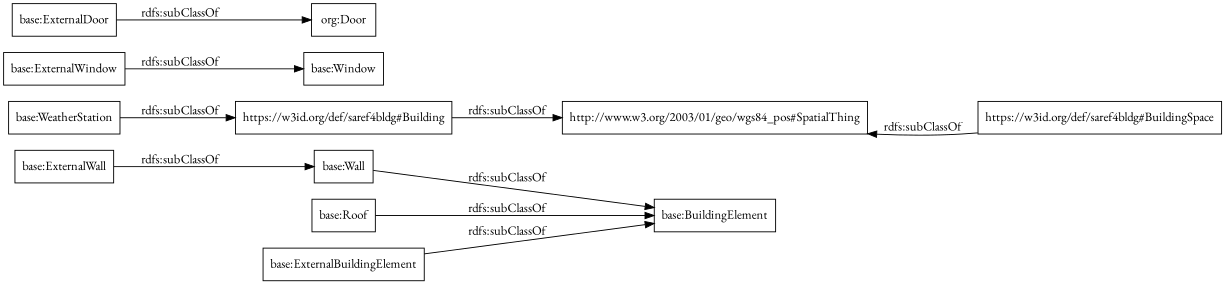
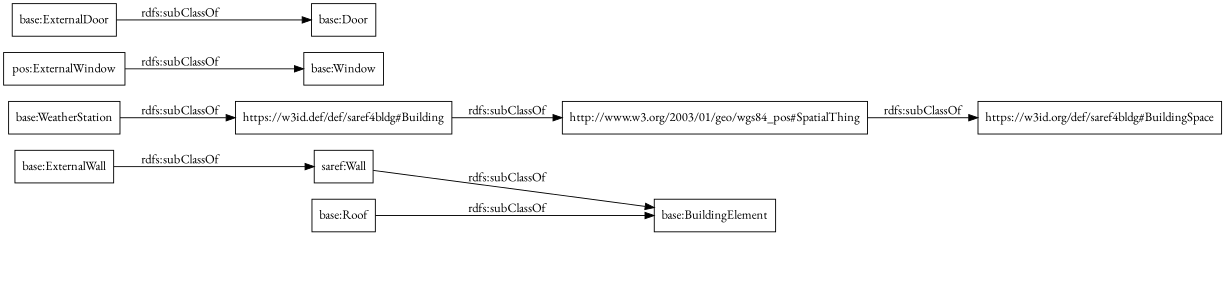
node "org:Door": label "org:Door" -> "base:Door"
node "base:ExternalWindow": label "base:ExternalWindow" -> "pos:ExternalWindow"
node "https://w3id.org/def/saref4bldg#Building": label "https://w3id.org/def/saref4bldg#Building" -> "https://w3id.def/def/saref4bldg#Building"
edge "https://w3id.org/def/saref4bldg#BuildingSpace" -> "http://www.w3.org/2003/01/geo/wgs84_pos#SpatialThing": reversed
node "base:Wall": label "base:Wall" -> "saref:Wall"
node "base:ExternalBuildingElement": removed
